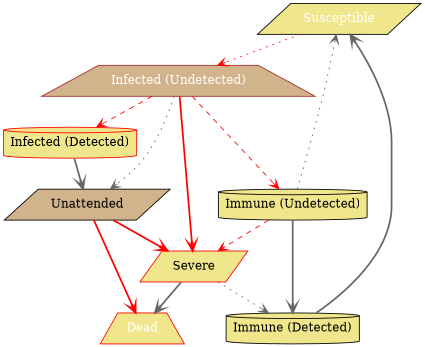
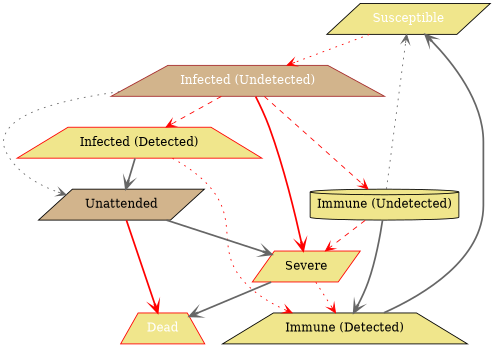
node "Infected (Detected)": shape cylinder -> trapezium
edge "Infected (Detected)" -> "Immune (Detected)": added
edge "Unattended" -> "Severe": color red -> gray40
edge "Severe" -> "Immune (Detected)": color gray40 -> red
node "Immune (Detected)": shape cylinder -> trapezium
